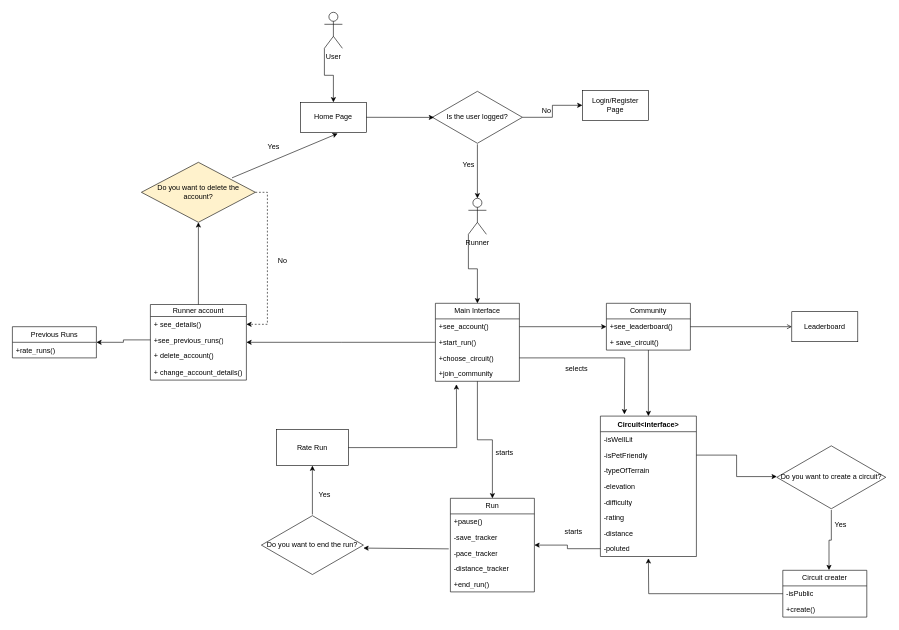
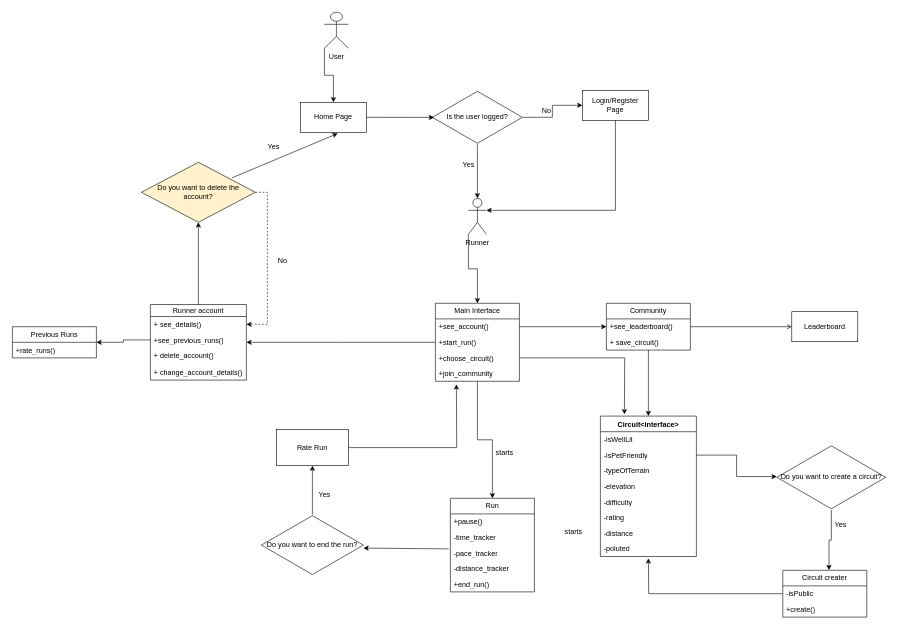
node "User": size 18x36 -> 24x36
edge "Login/Register Page" -> "Runner": added
node "selects": removed
node "-save_tracker": label "-save_tracker" -> "-time_tracker"
edge "-poluted" -> "Run": removed
